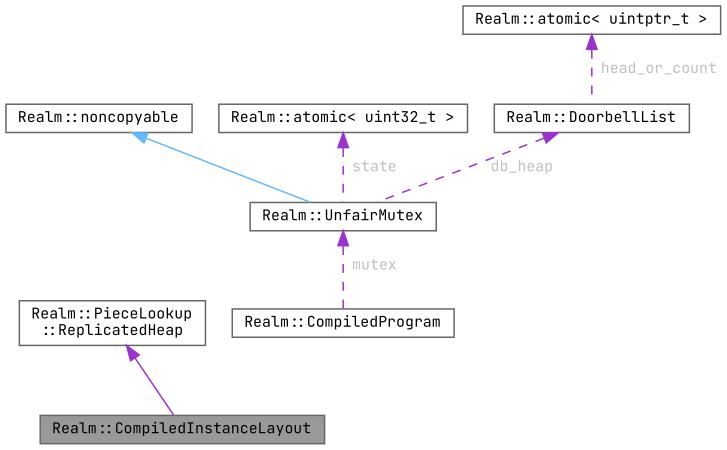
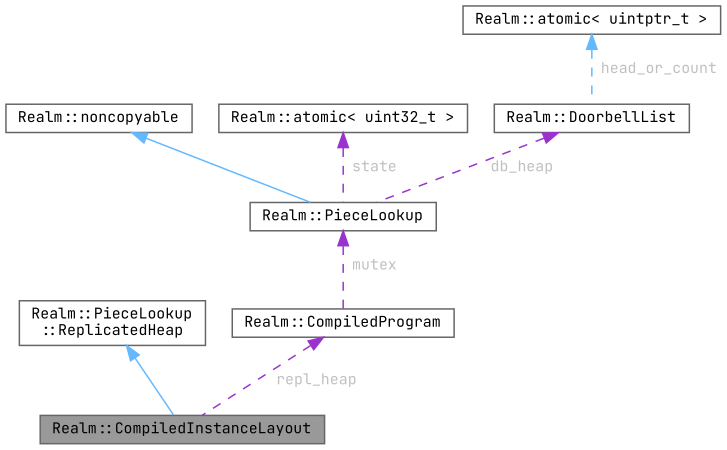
edge "Realm::DoorbellList" -> "Realm::atomic< uintptr_t >": color darkorchid3 -> steelblue1
node "Realm::UnfairMutex": label "Realm::UnfairMutex" -> "Realm::PieceLookup"
edge "Realm::CompiledInstanceLayout" -> "Realm::CompiledProgram": added, label "repl_heap"
edge "Realm::CompiledInstanceLayout" -> "Realm::PieceLookup ::ReplicatedHeap": color darkorchid3 -> steelblue1
